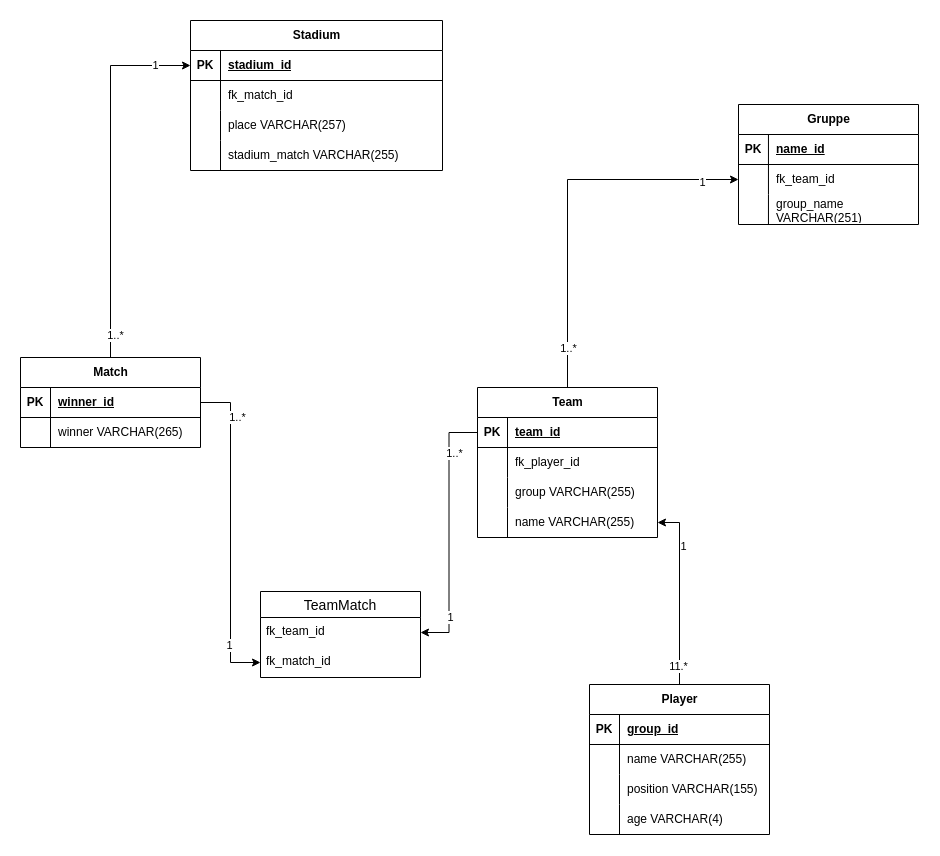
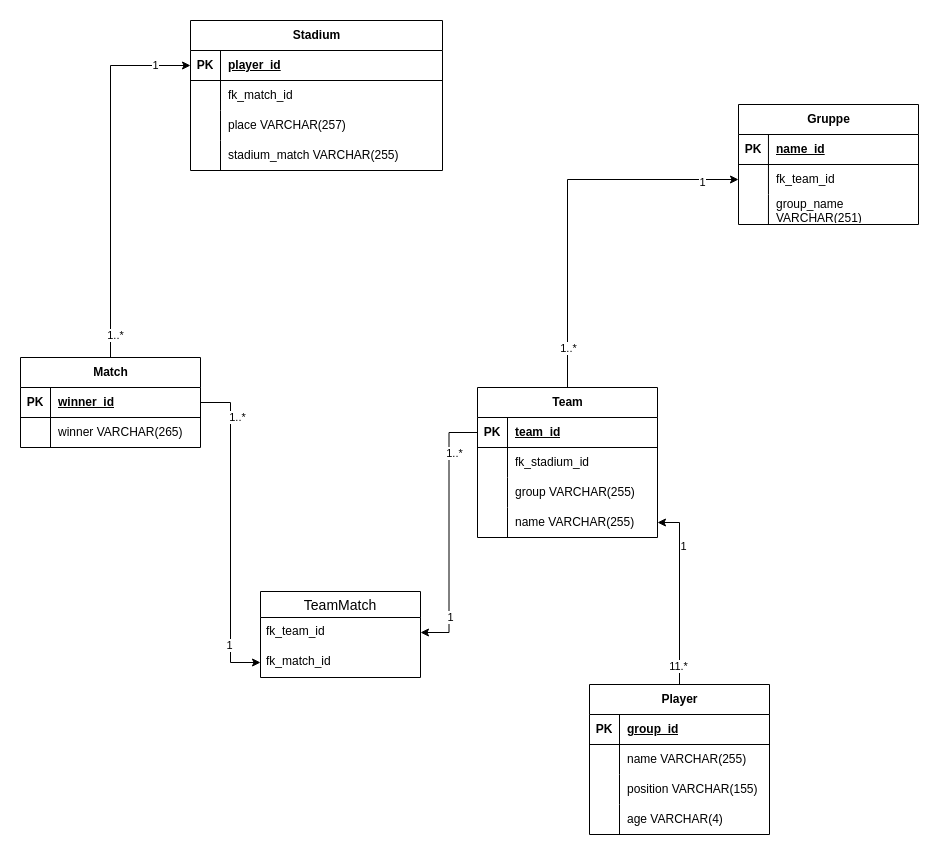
node "stadium_id": label "stadium_id" -> "player_id"
node "fk_player_id": label "fk_player_id" -> "fk_stadium_id"
